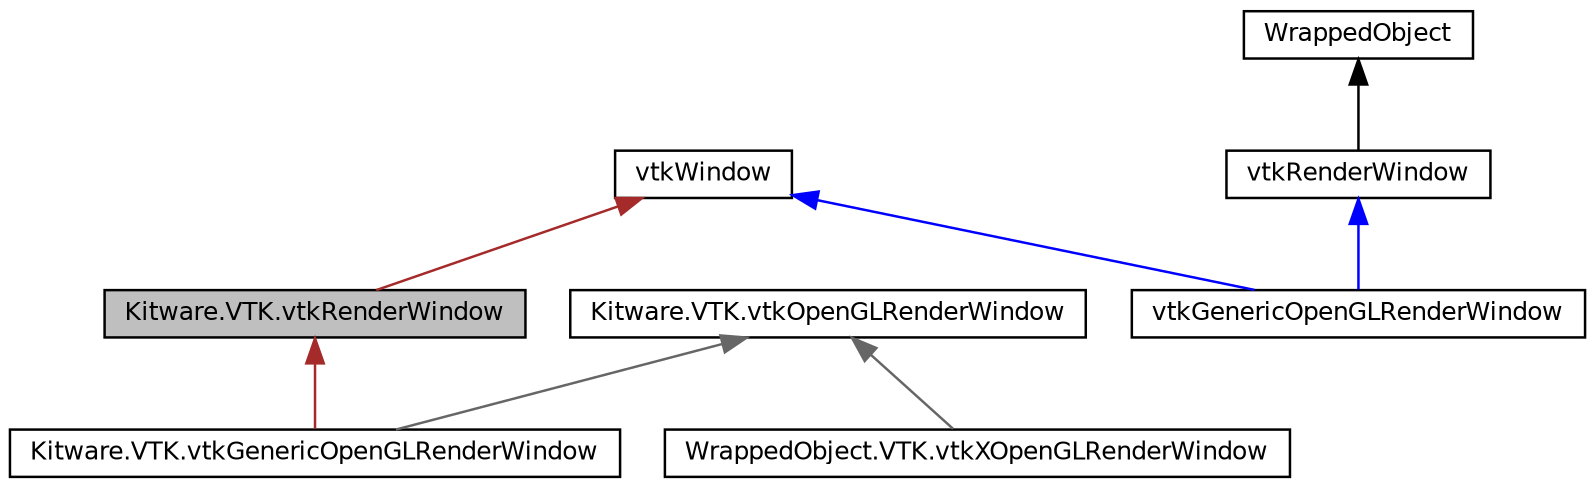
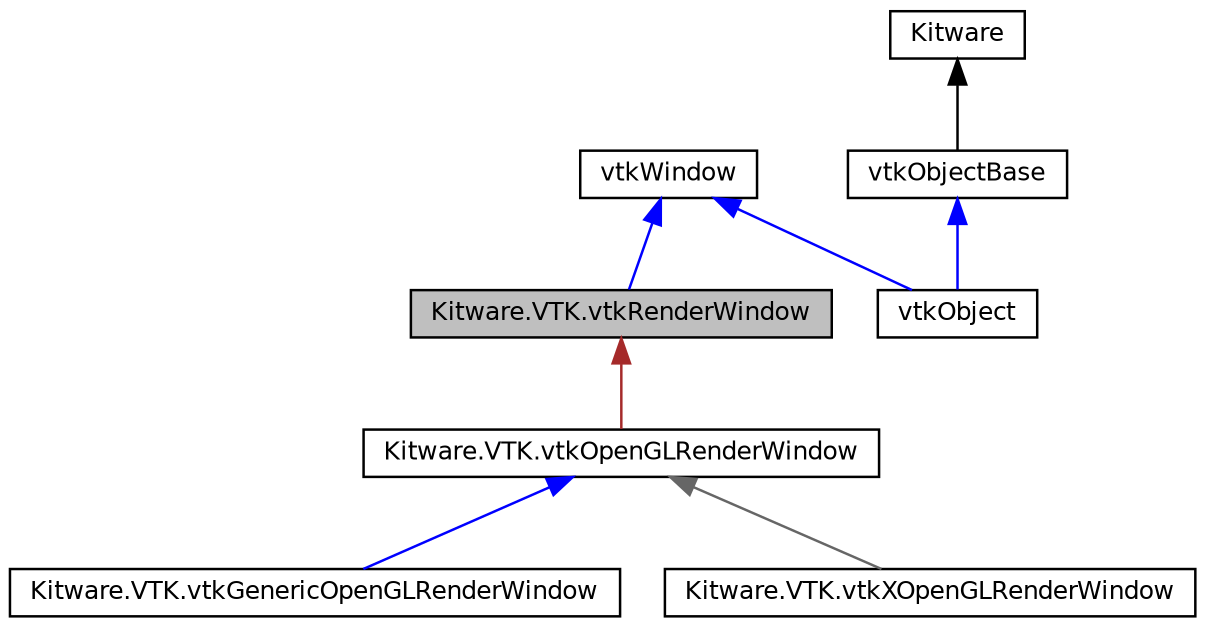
node "WrappedObject": label "WrappedObject" -> "Kitware"
node "vtkRenderWindow": label "vtkRenderWindow" -> "vtkObjectBase"
edge "Kitware.VTK.vtkRenderWindow" -> "vtkWindow": color brown -> blue
node "vtkGenericOpenGLRenderWindow": label "vtkGenericOpenGLRenderWindow" -> "vtkObject"
edge "Kitware.VTK.vtkGenericOpenGLRenderWindow" -> "Kitware.VTK.vtkOpenGLRenderWindow": color gray40 -> blue
edge "Kitware.VTK.vtkGenericOpenGLRenderWindow" -> "Kitware.VTK.vtkRenderWindow": now "Kitware.VTK.vtkOpenGLRenderWindow" -> "Kitware.VTK.vtkRenderWindow"
node "WrappedObject.VTK.vtkXOpenGLRenderWindow": label "WrappedObject.VTK.vtkXOpenGLRenderWindow" -> "Kitware.VTK.vtkXOpenGLRenderWindow"
